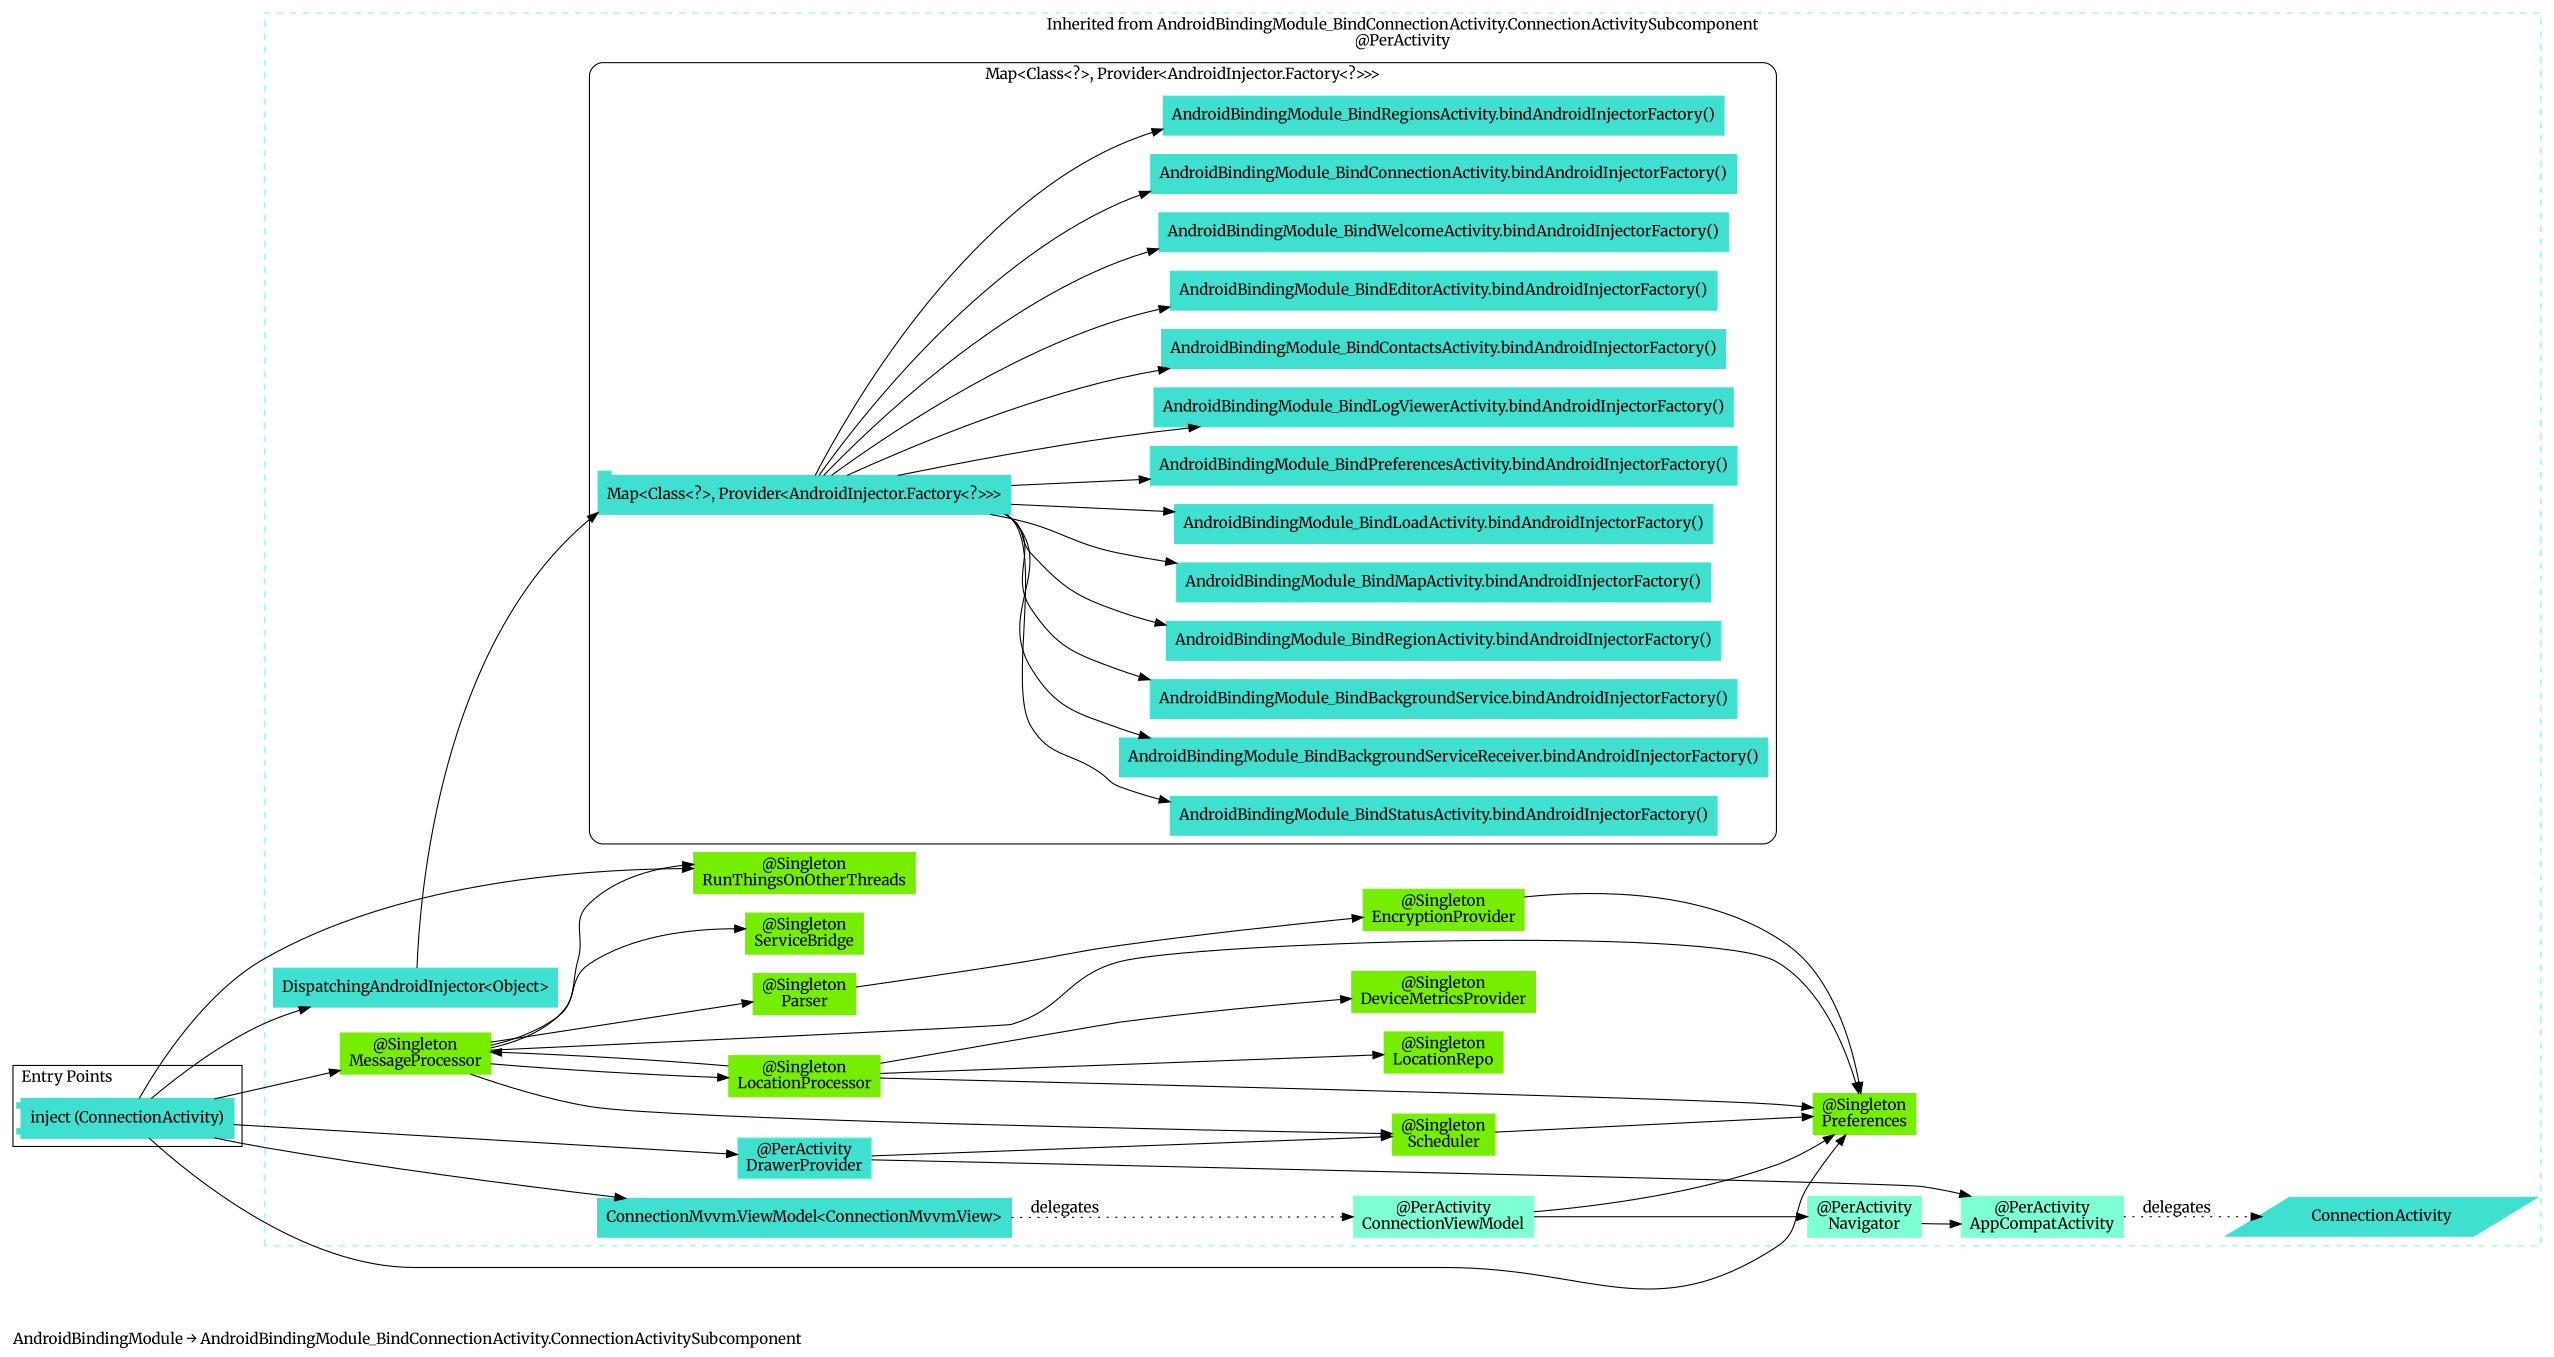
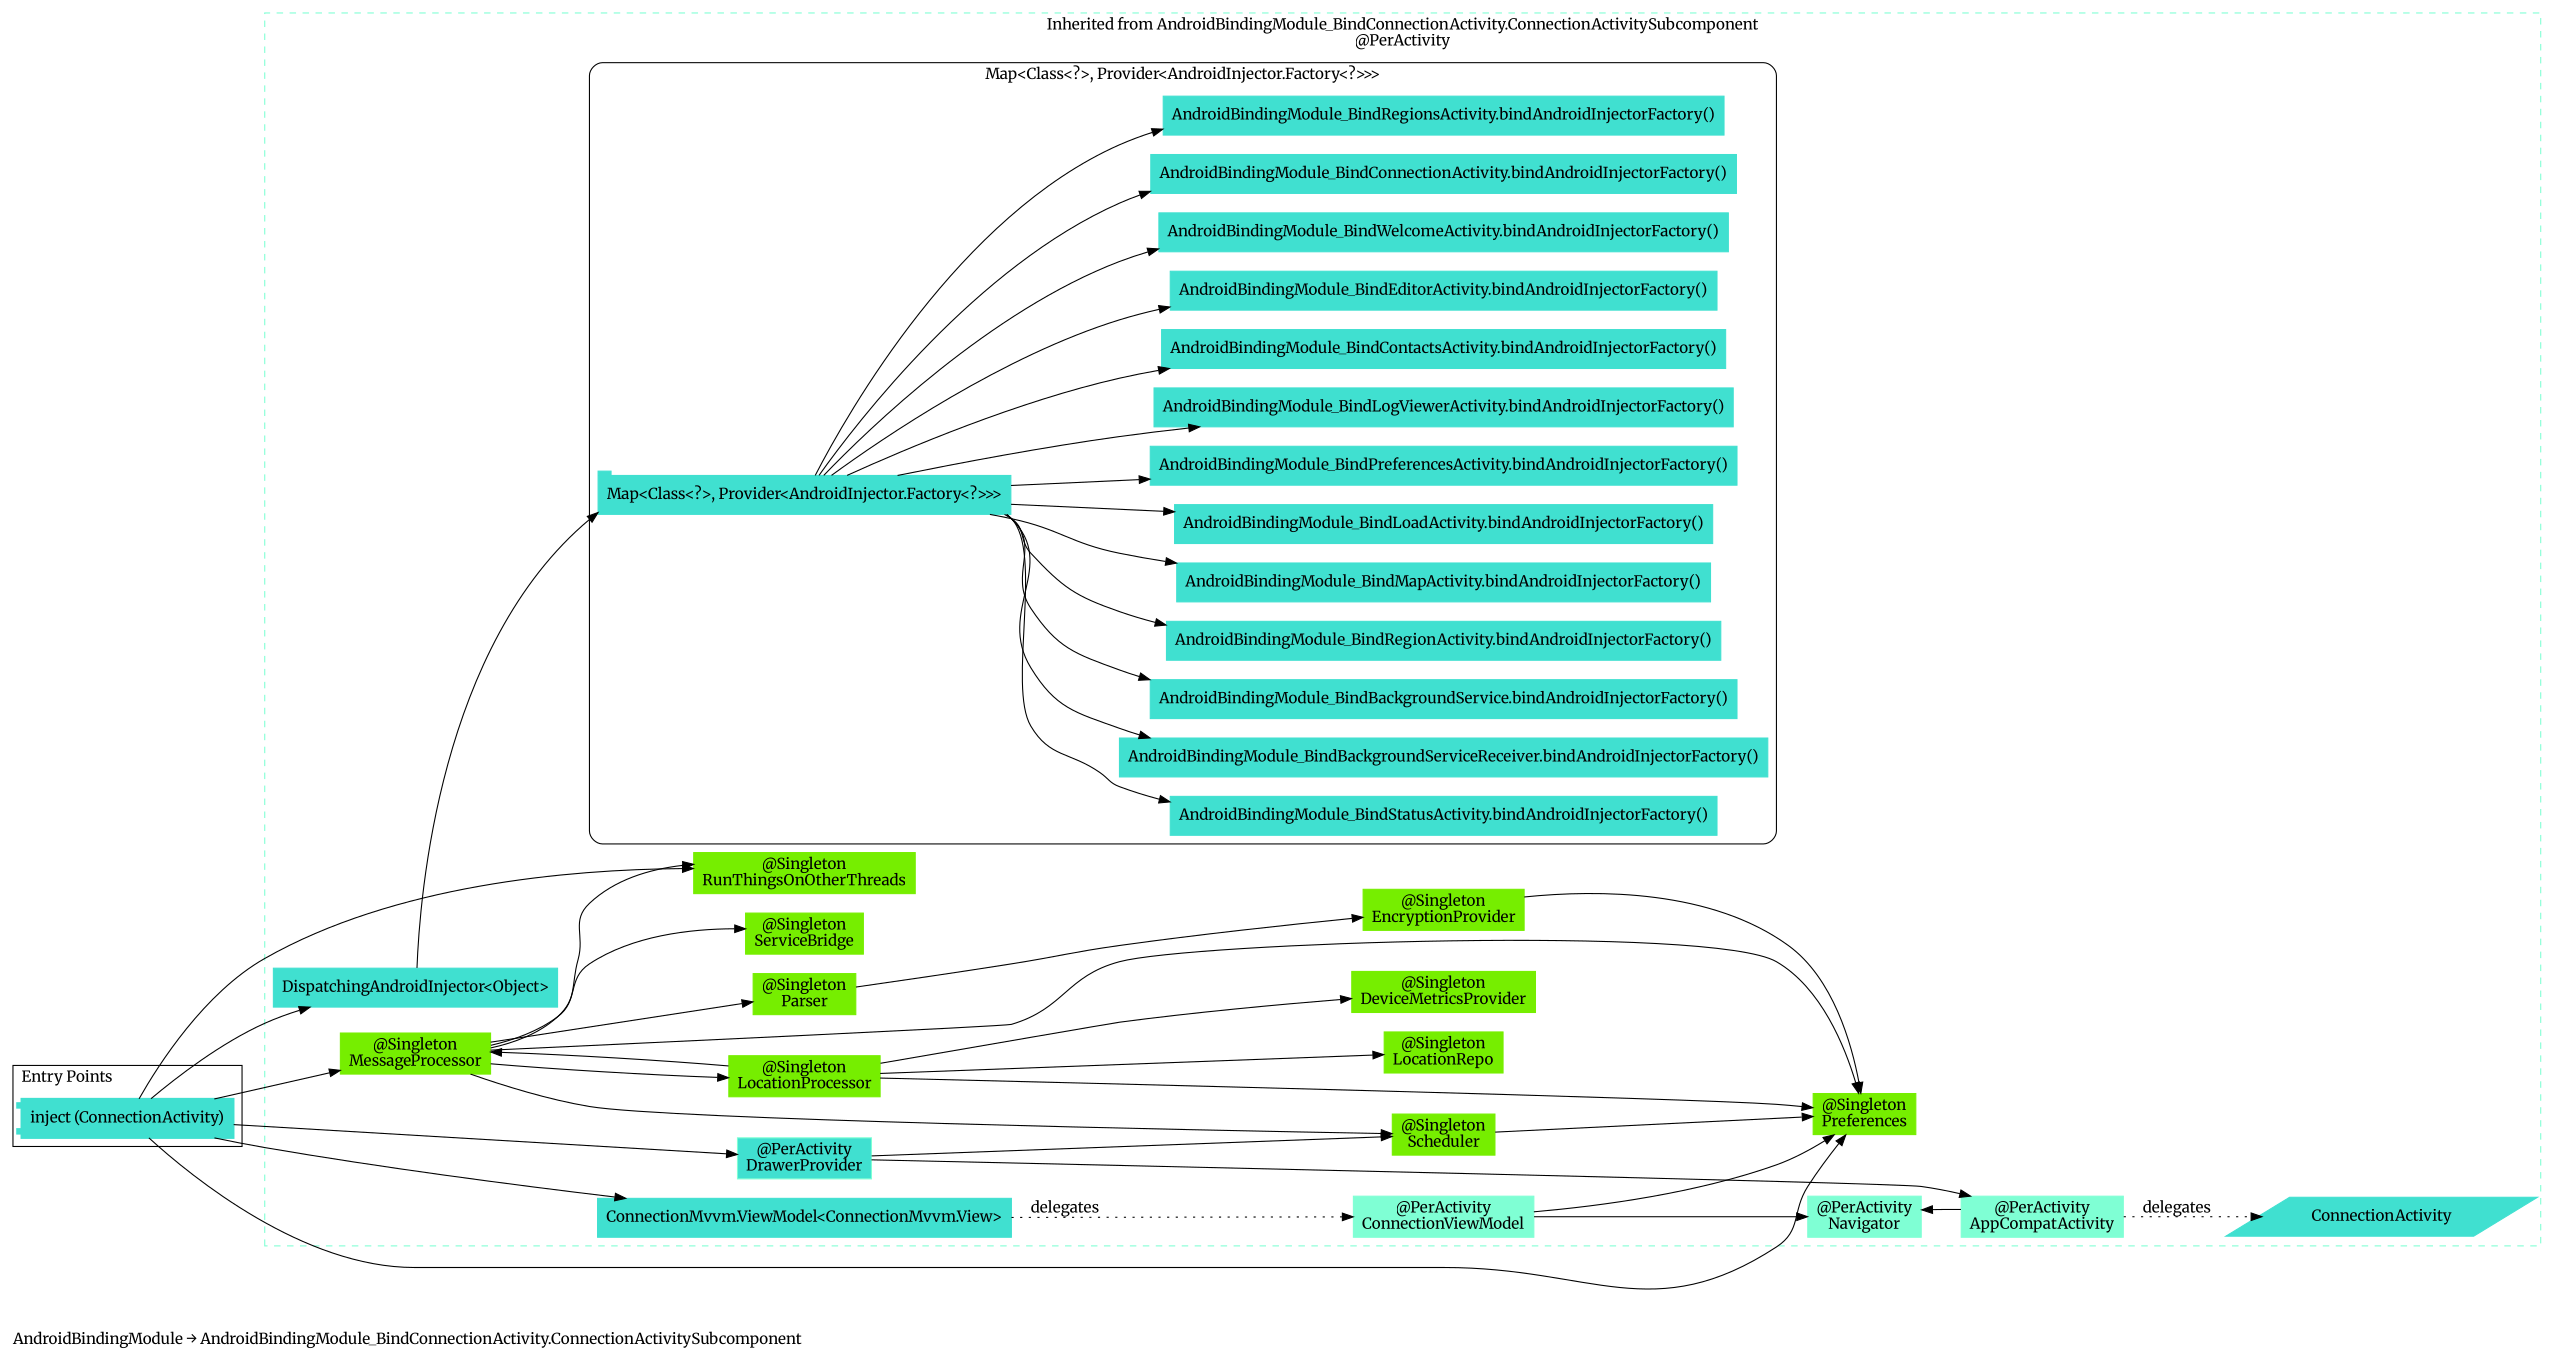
edge "@PerActivity Navigator" -> "@PerActivity AppCompatActivity": reversed
